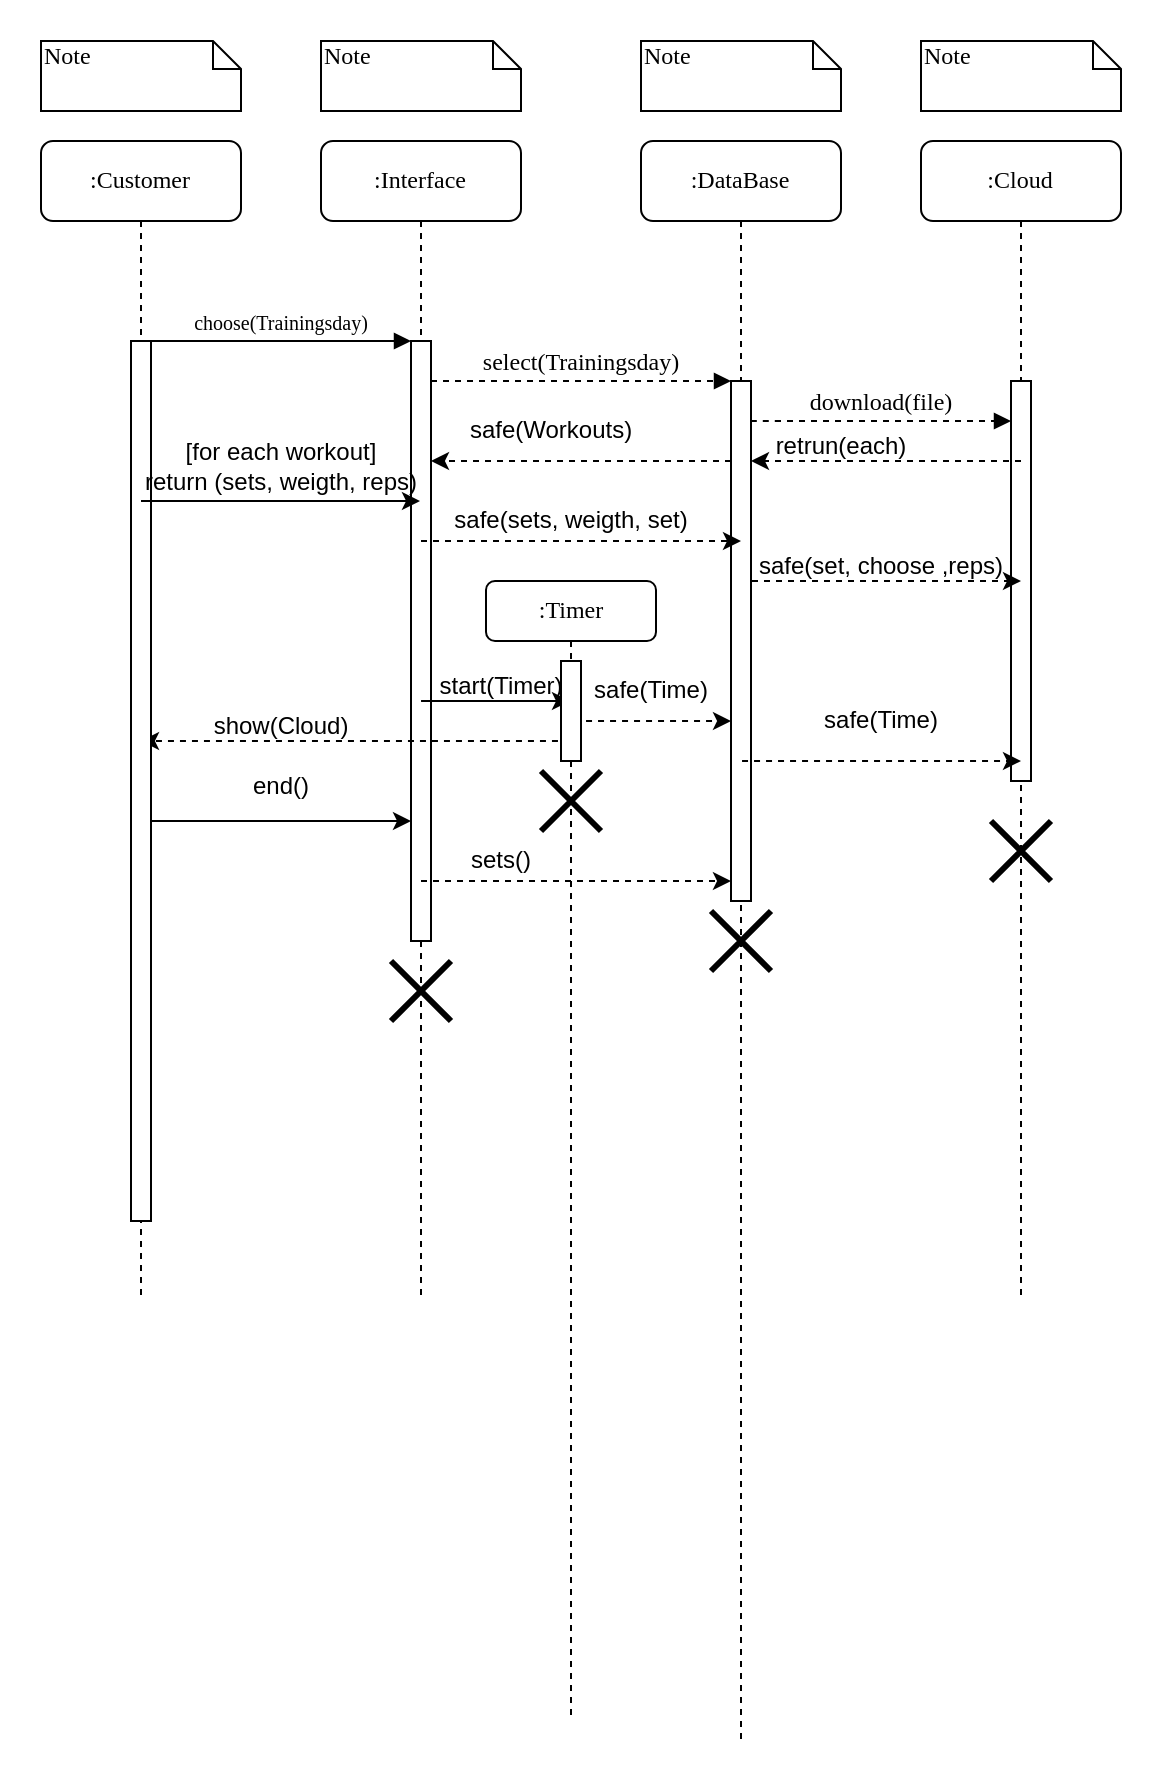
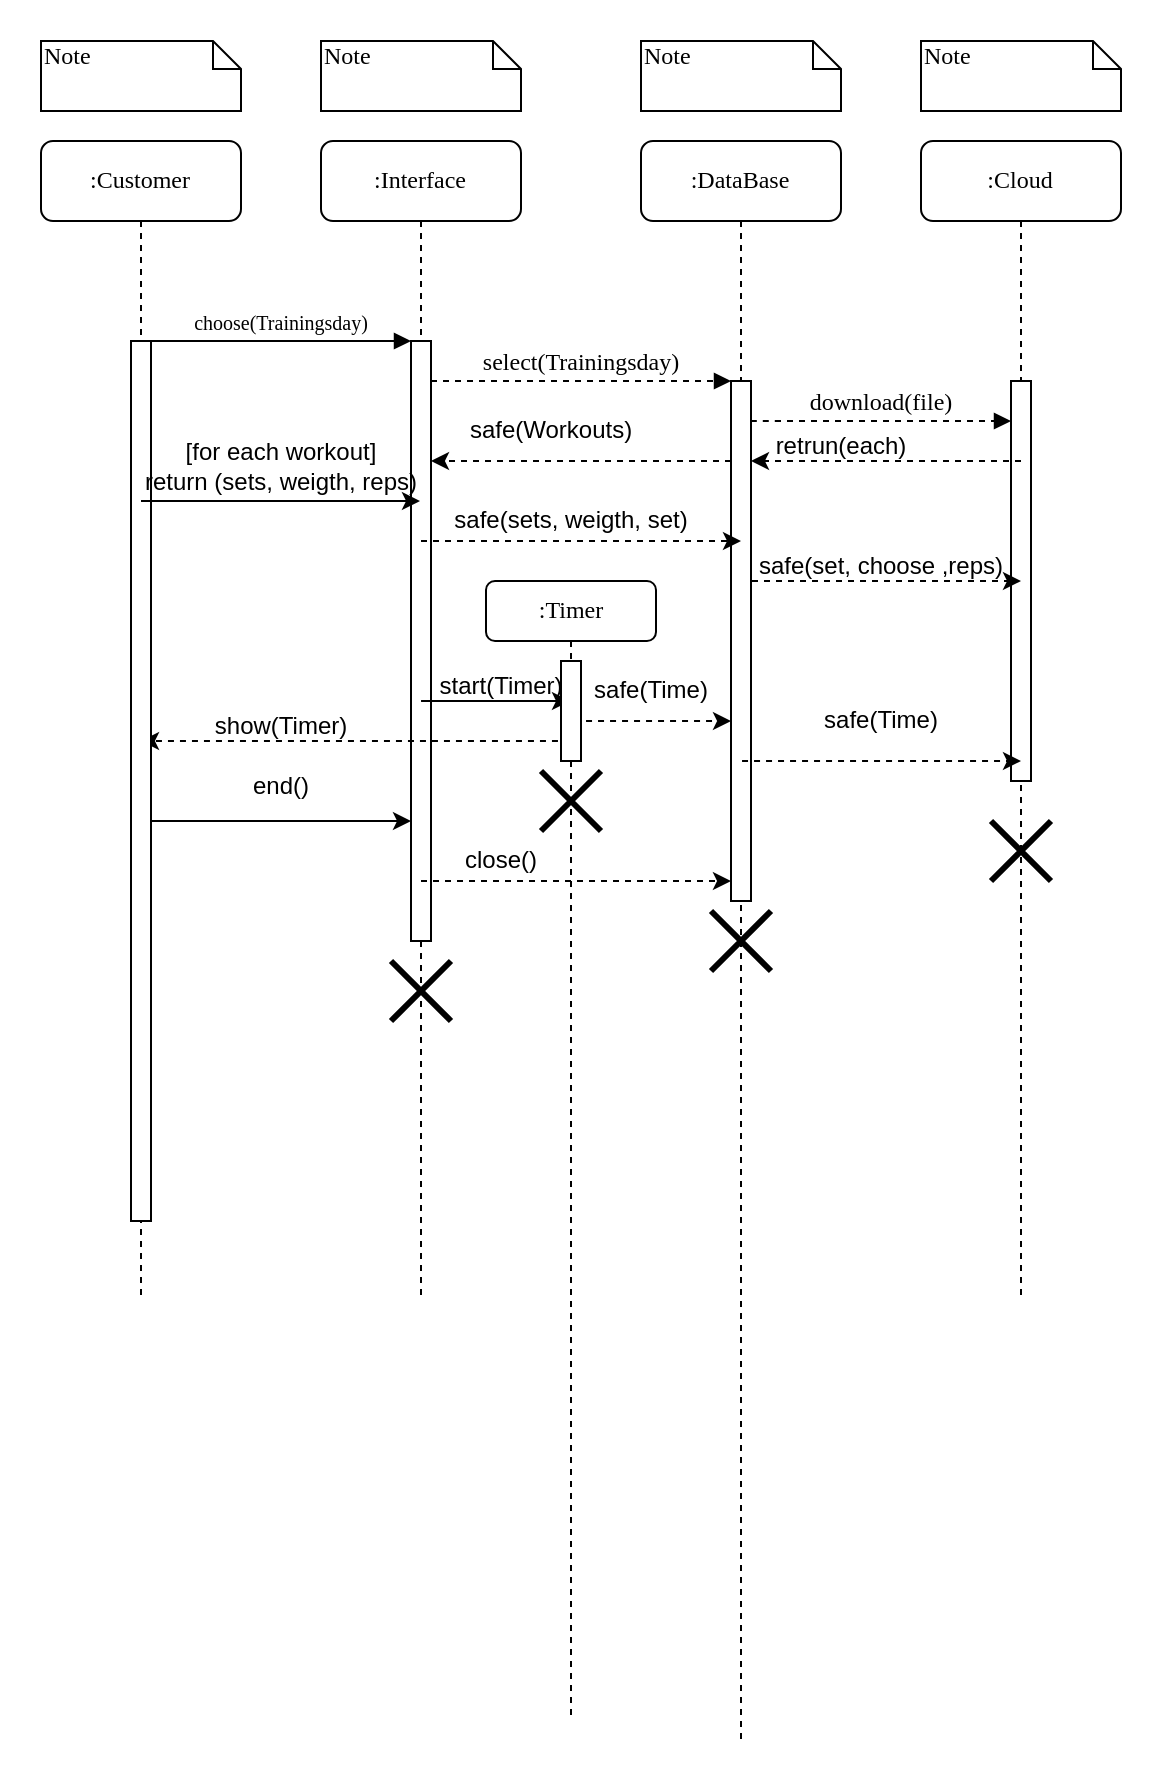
node "show(Cloud)": label "show(Cloud)" -> "show(Timer)"
node "sets()": label "sets()" -> "close()"
